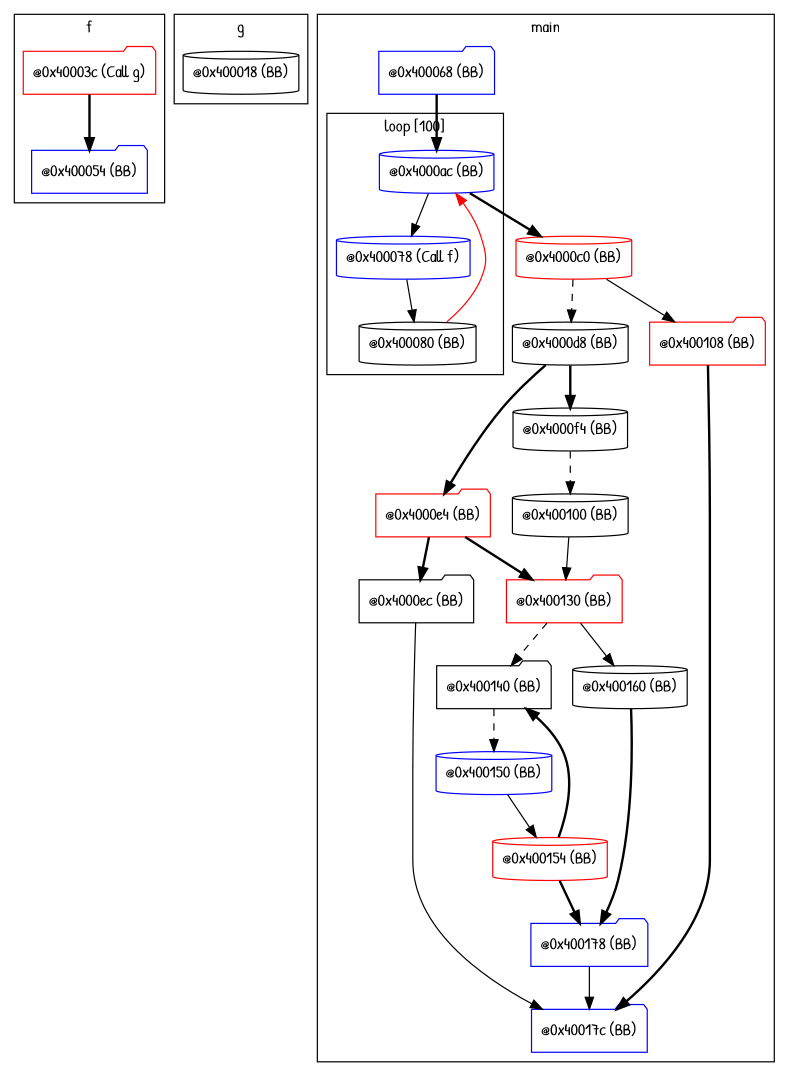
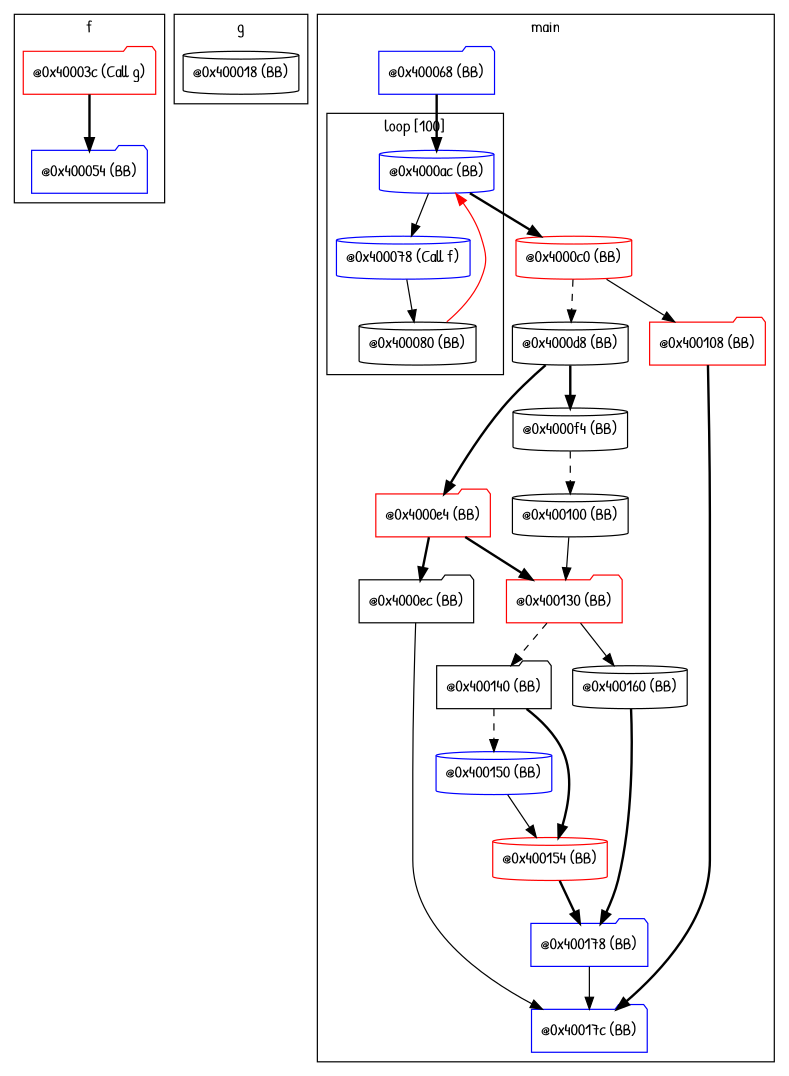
edge "@0x400154 (BB)" -> "@0x400140 (BB)": reversed
